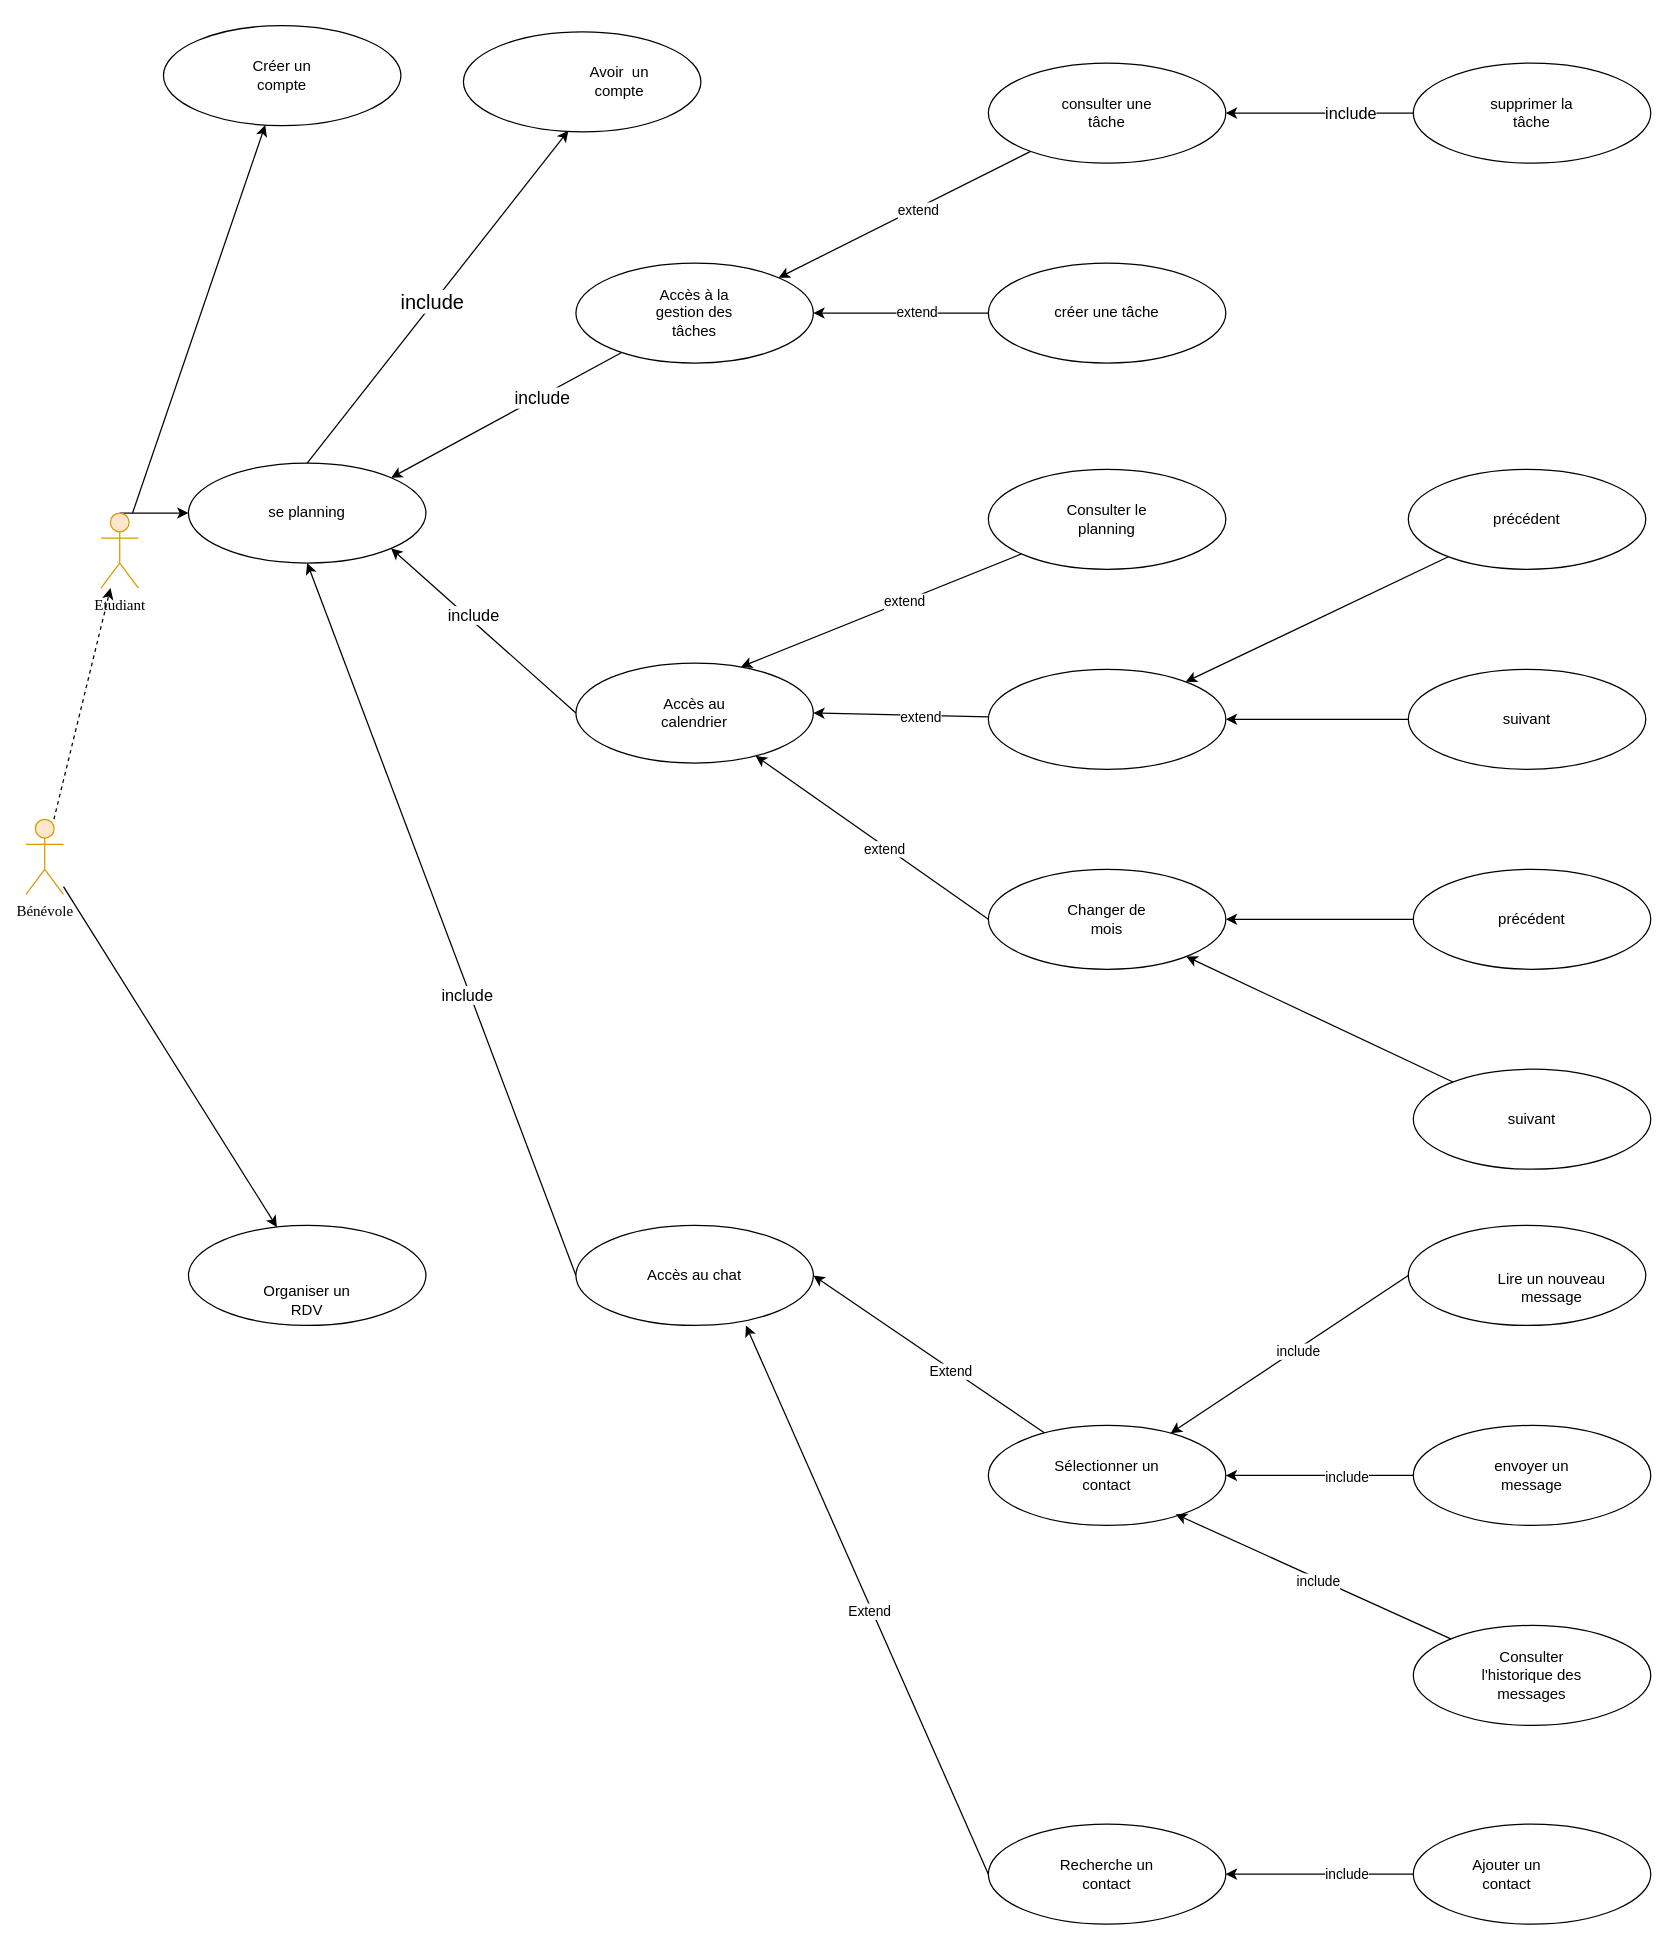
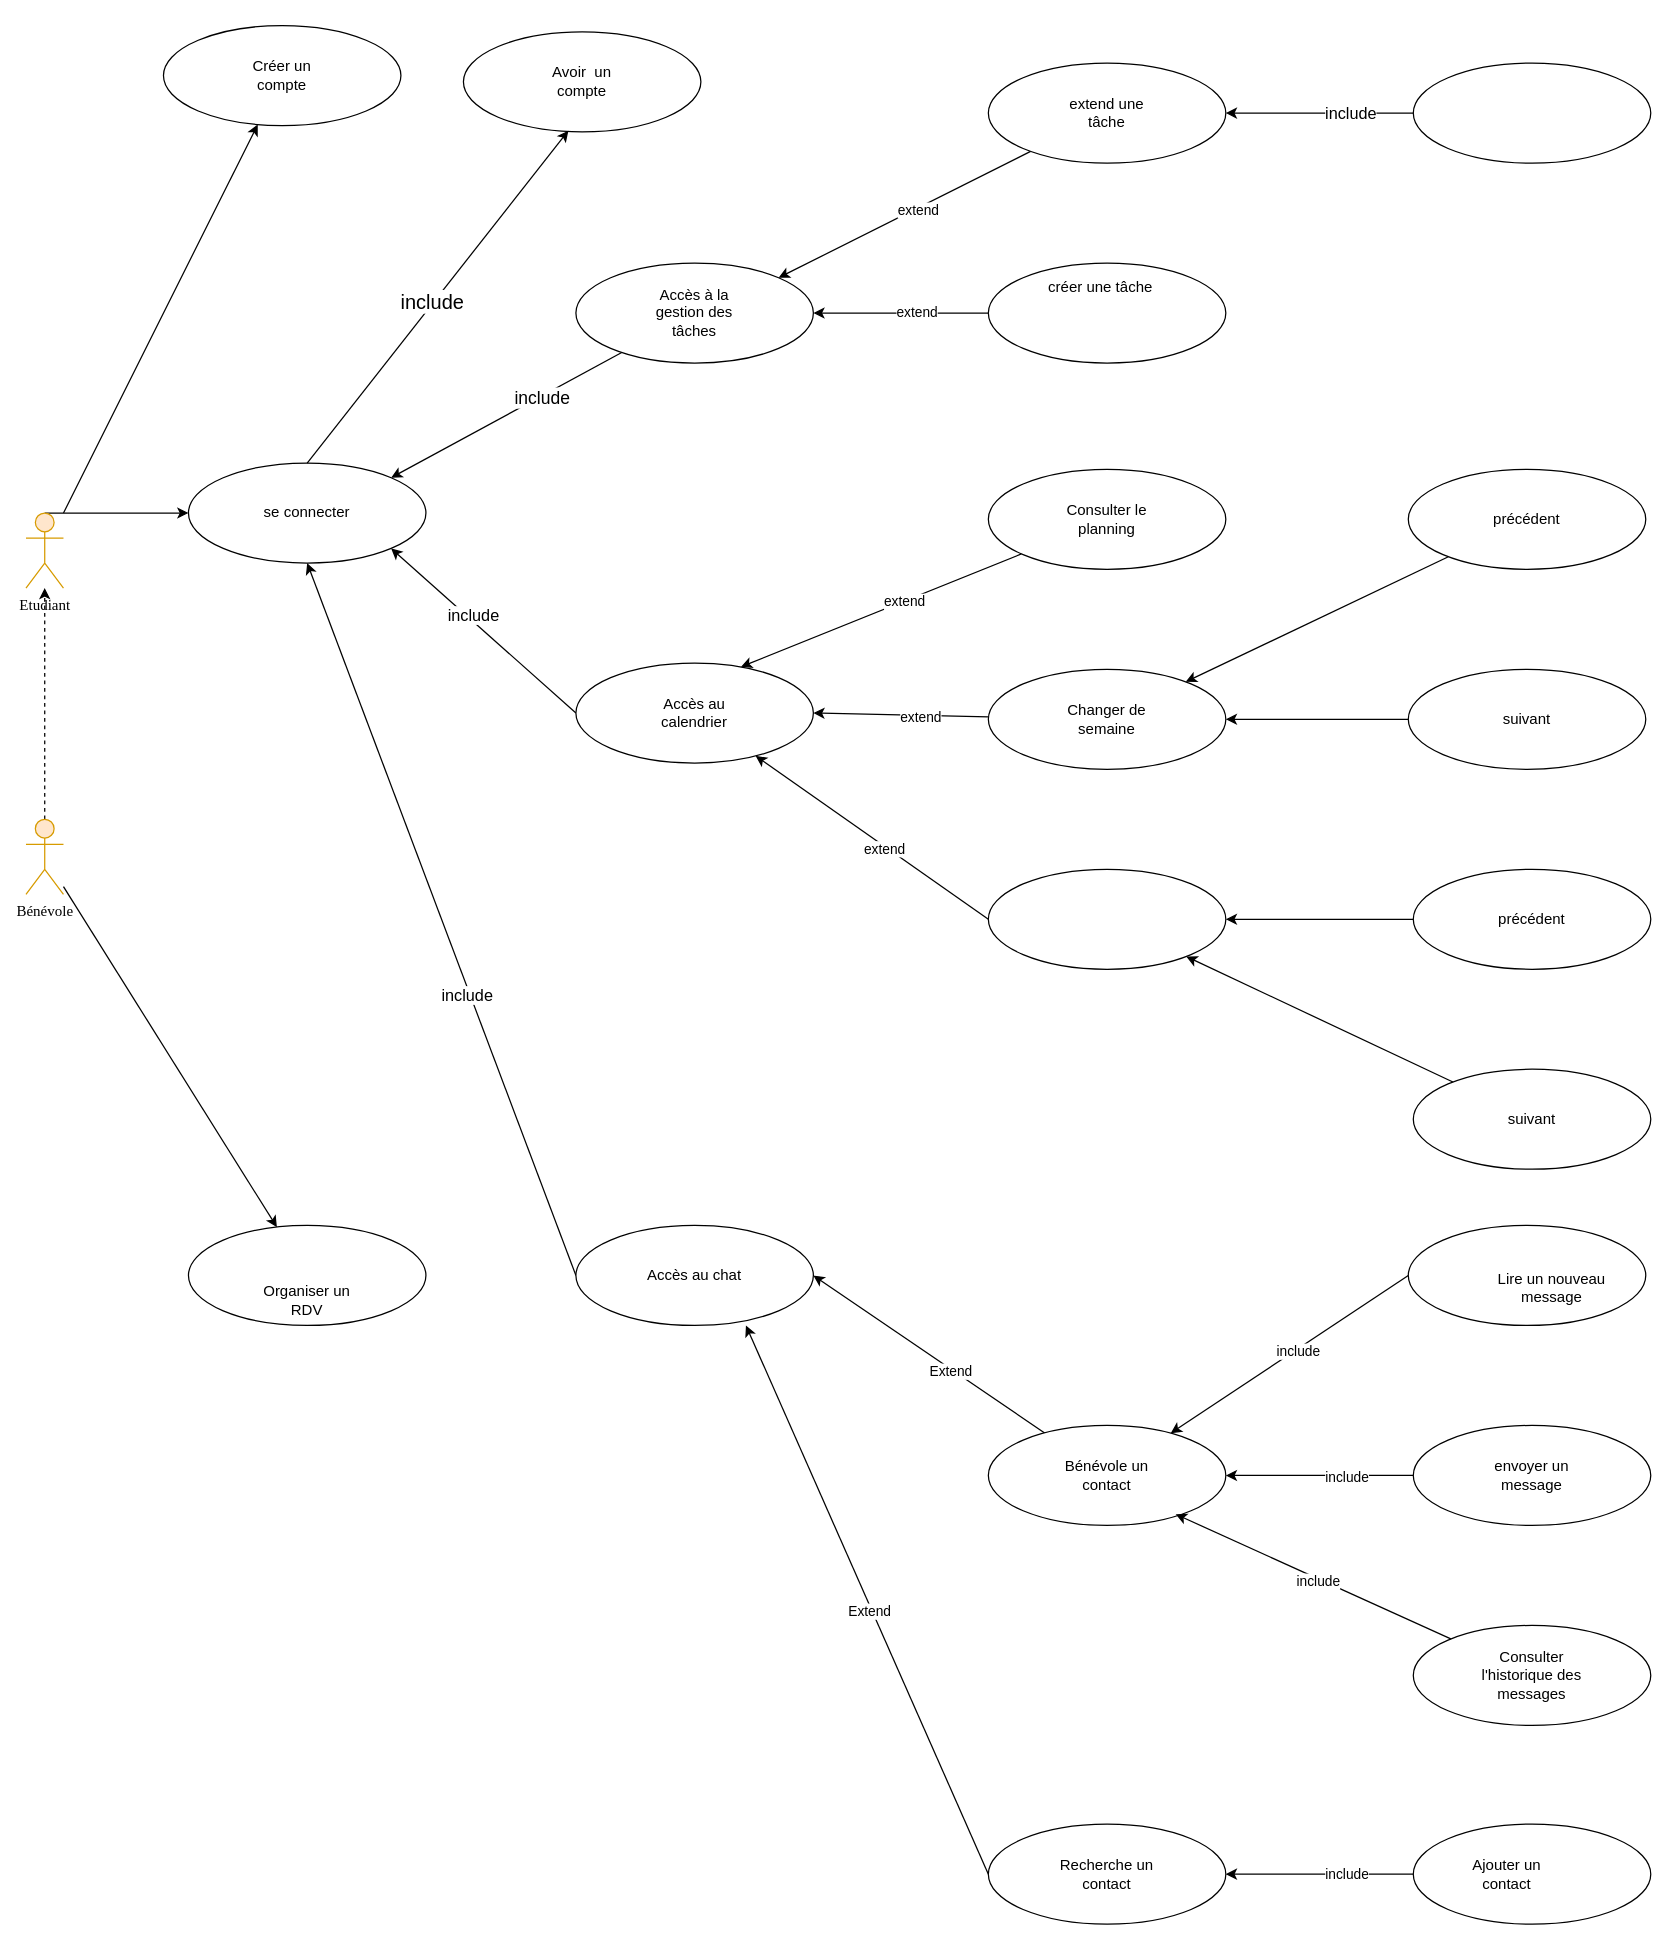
node "Avoir un compte": moved (619, 82) -> (582, 82)
node "consulter une tâche": label "consulter une tâche" -> "extend une tâche"
node "supprimer la tâche": removed
node "créer une tâche": moved (1107, 313) -> (1101, 288)
node "se planning": label "se planning" -> "se connecter"
node "Etudiant": moved (119, 551) -> (44, 551)
node "Changer de semaine": added
node "Changer de mois": removed
node "Sélectionner un contact": label "Sélectionner un contact" -> "Bénévole un contact"
